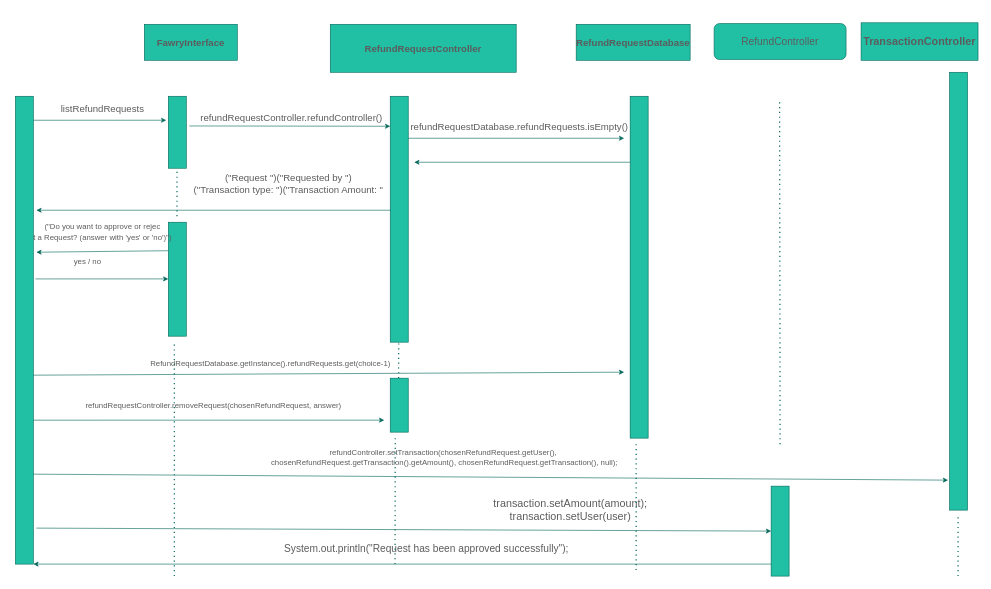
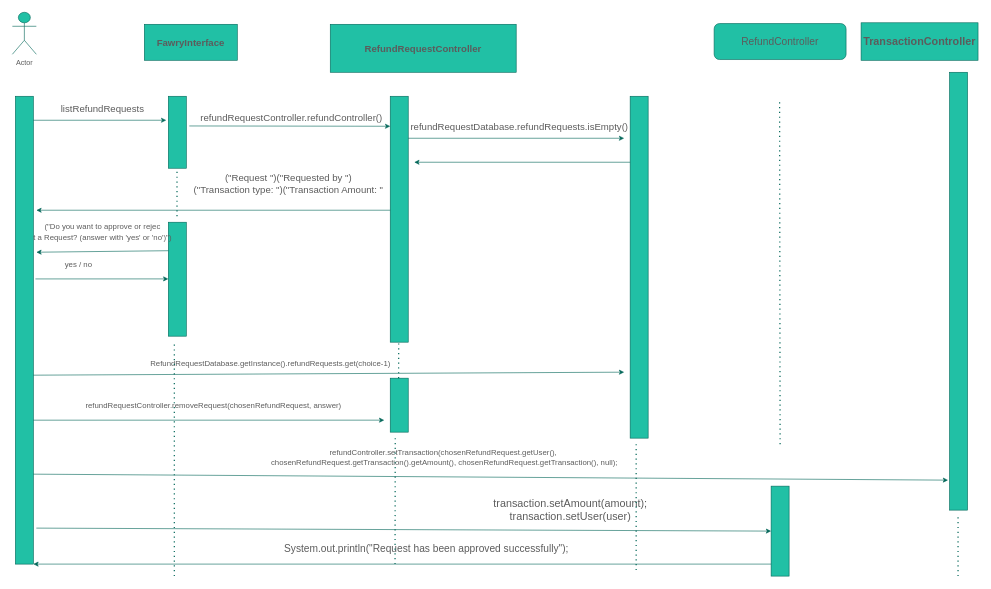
node "Actor": added
node "RefundRequestDatabase": removed
node "yes / no": moved (87, 261) -> (78, 264)
